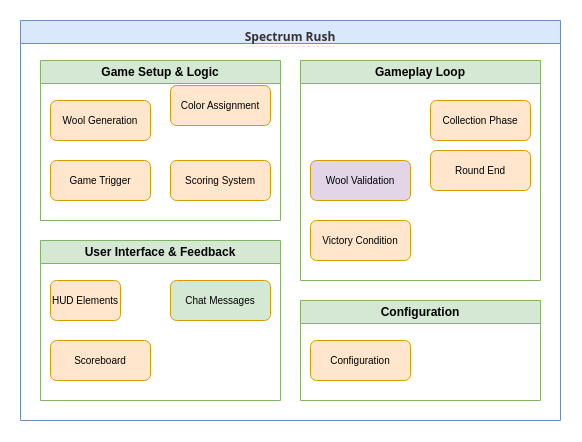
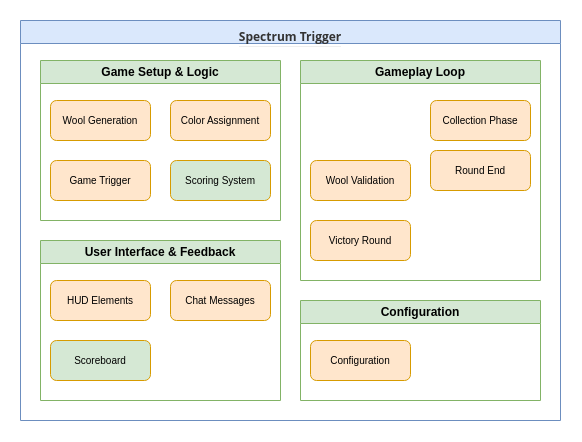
node "Spectrum Rush": label "Spectrum Rush" -> "Spectrum Trigger"
node "Color Assignment": moved (221, 106) -> (221, 121)
node "Scoring System": fillcolor #ffe6cc -> #d5e8d4
node "Wool Validation": fillcolor #e1d5e7 -> #ffe6cc
node "Victory Condition": label "Victory Condition" -> "Victory Round"
node "HUD Elements": size 70x40 -> 100x40
node "Chat Messages": fillcolor #d5e8d4 -> #ffe6cc
node "Scoreboard": fillcolor #ffe6cc -> #d5e8d4
